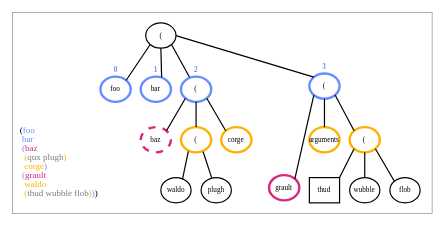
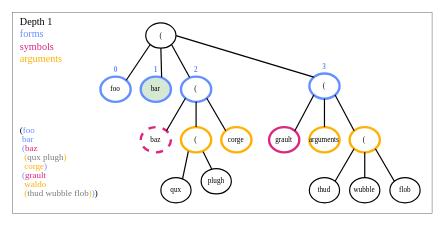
node "Depth 1 forms symbols arguments": added
node "bar": fillcolor #ffffff -> #d5e8d4
node "grault": moved (284, 188) -> (284, 140)
node "waldo": label "waldo" -> "qux"
node "plugh": moved (216, 190) -> (216, 181)
node "thud": shape rectangle -> ellipse
